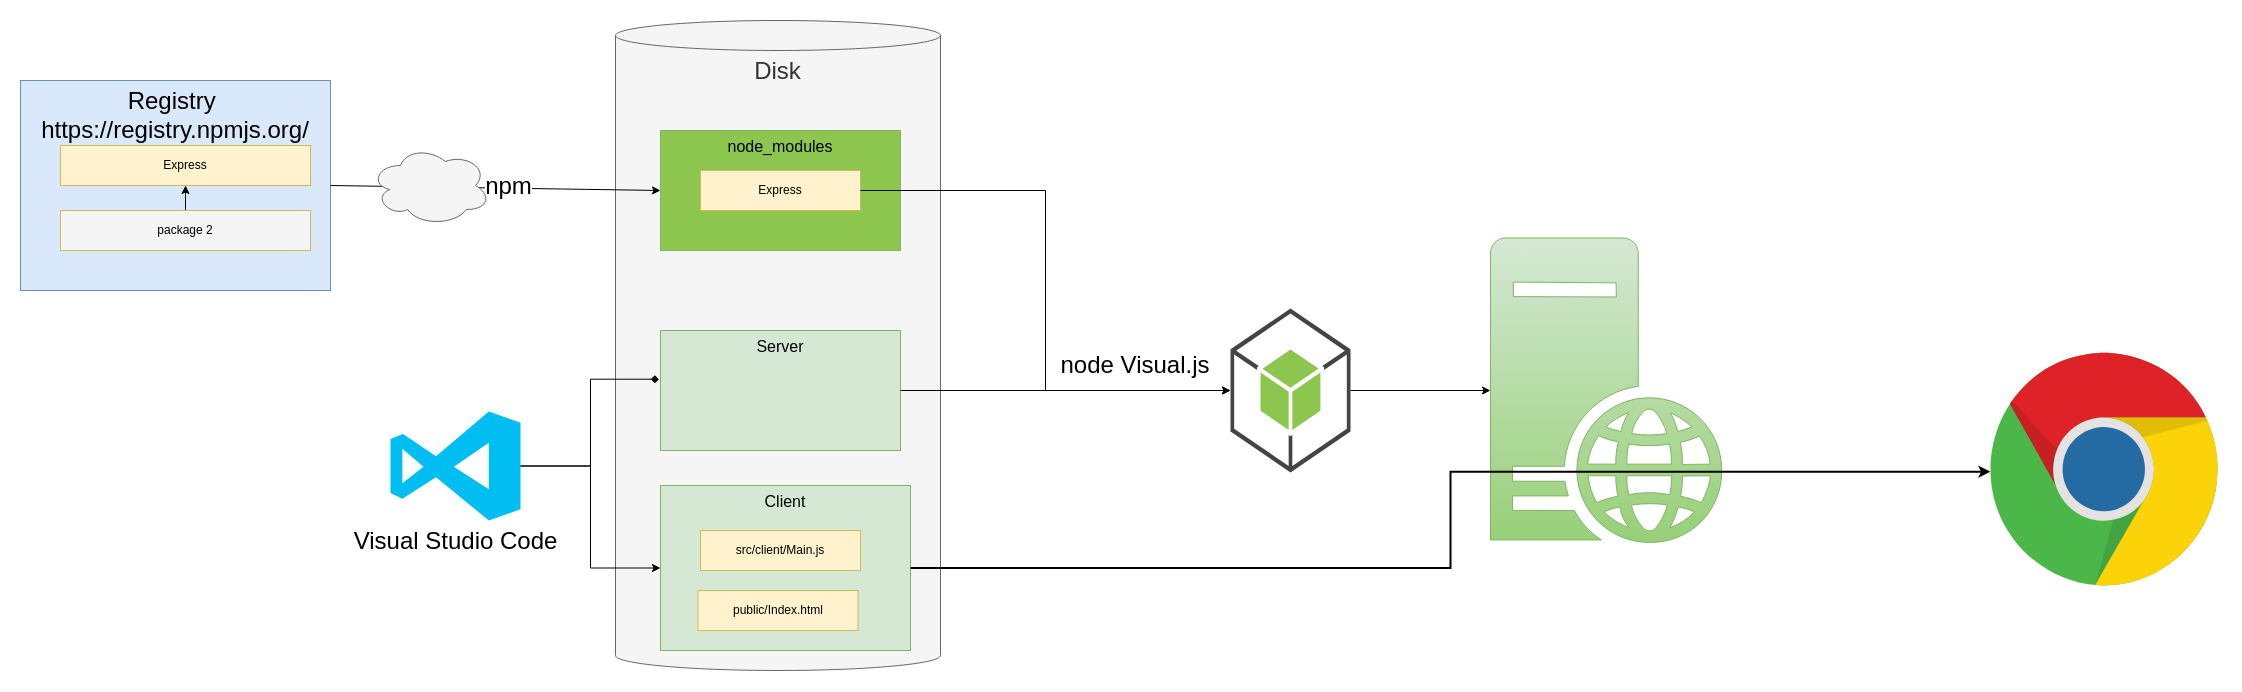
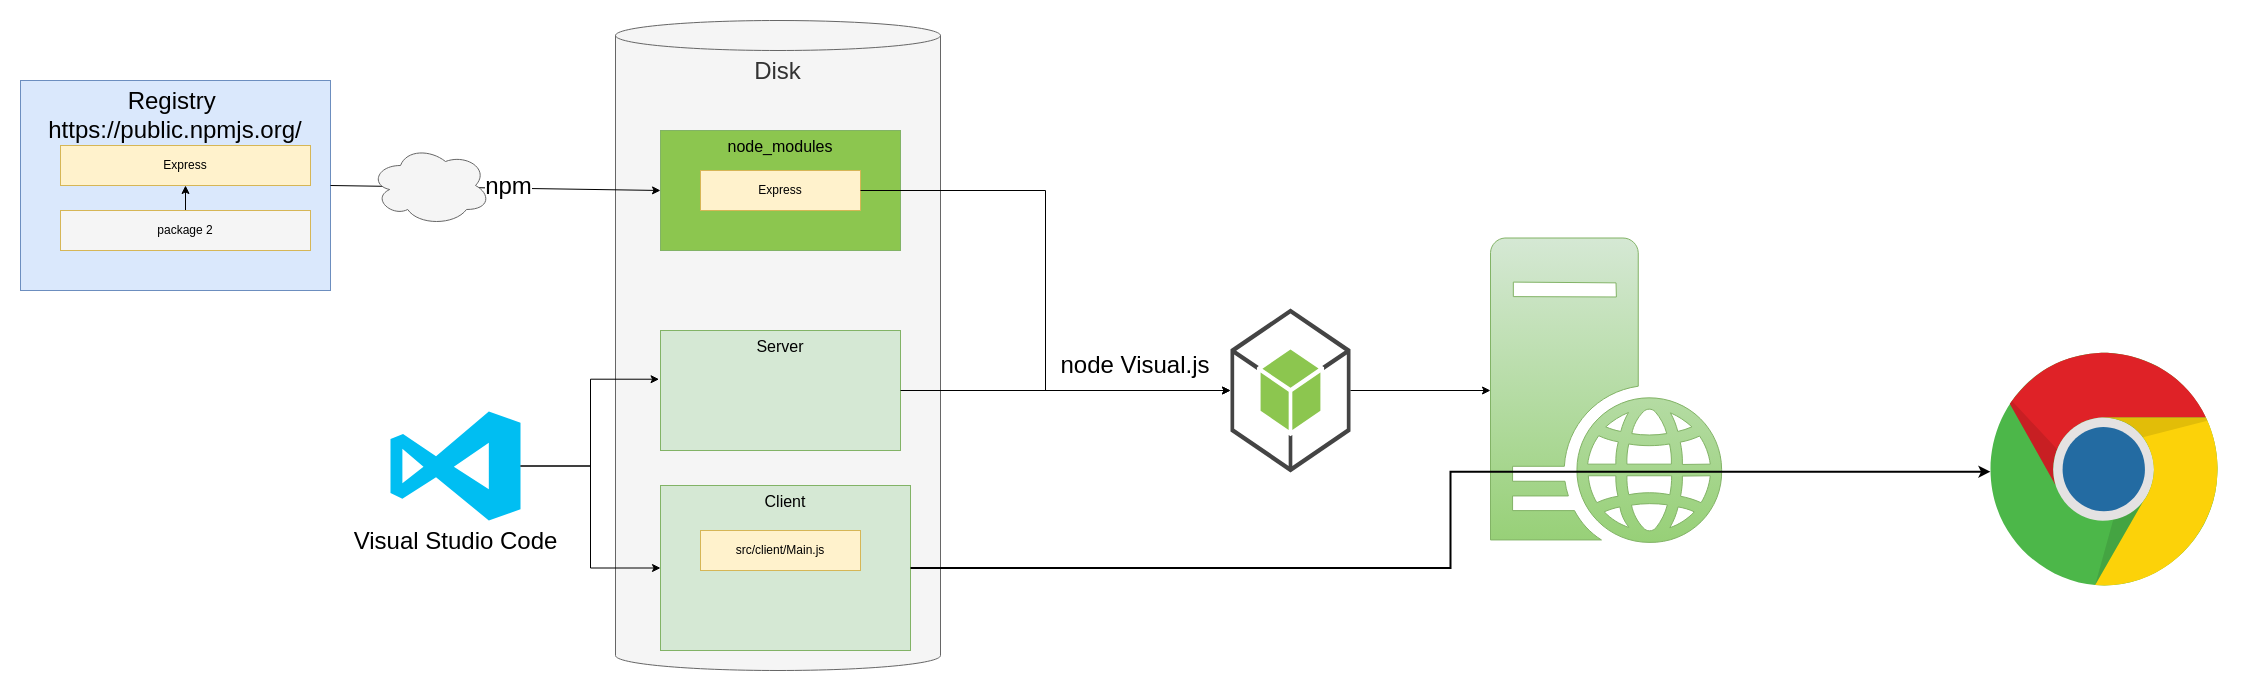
node "Registry https://registry.npmjs.org/": label "Registry https://registry.npmjs.org/" -> "Registry https://public.npmjs.org/"
edge "Visual Studio Code" -> "Server": arrowhead diamond -> classic
node "public/Index.html": removed
